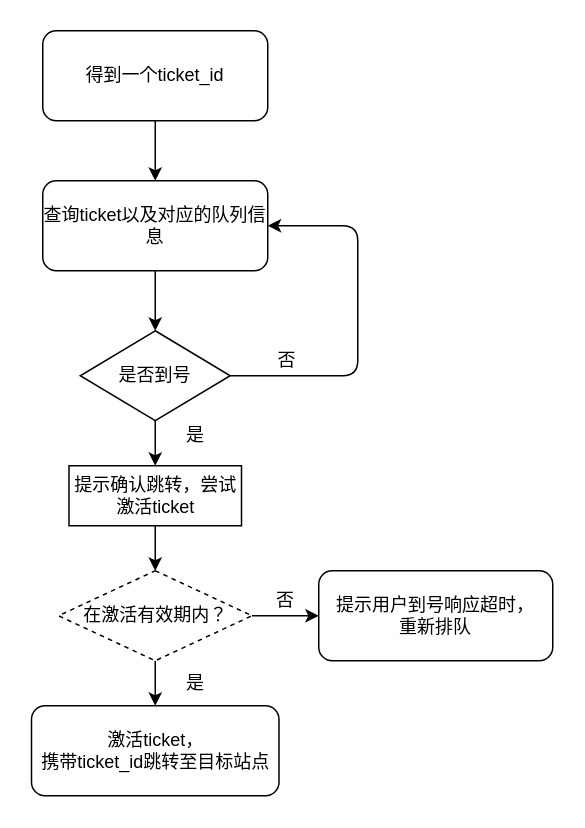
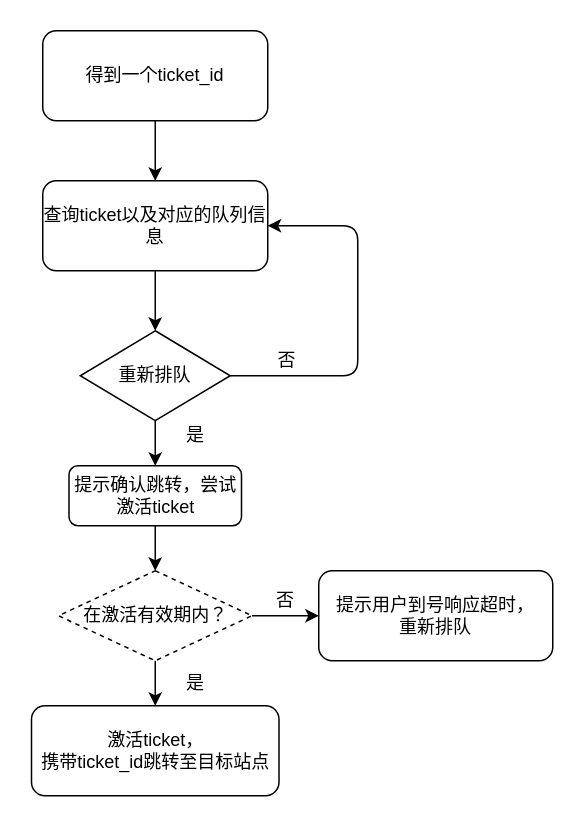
node "是否到号": label "是否到号" -> "重新排队"
node "提示确认跳转，尝试激活ticket": shape rectangle -> rounded rectangle
